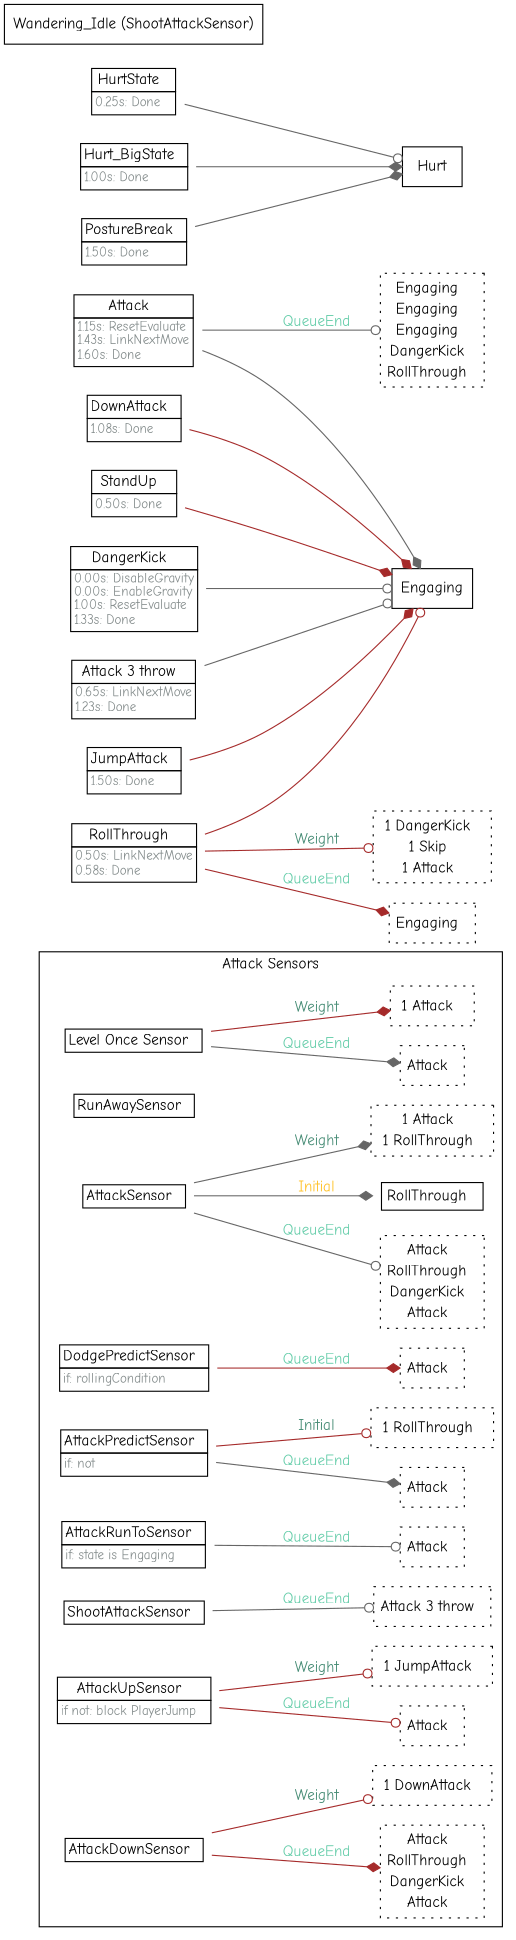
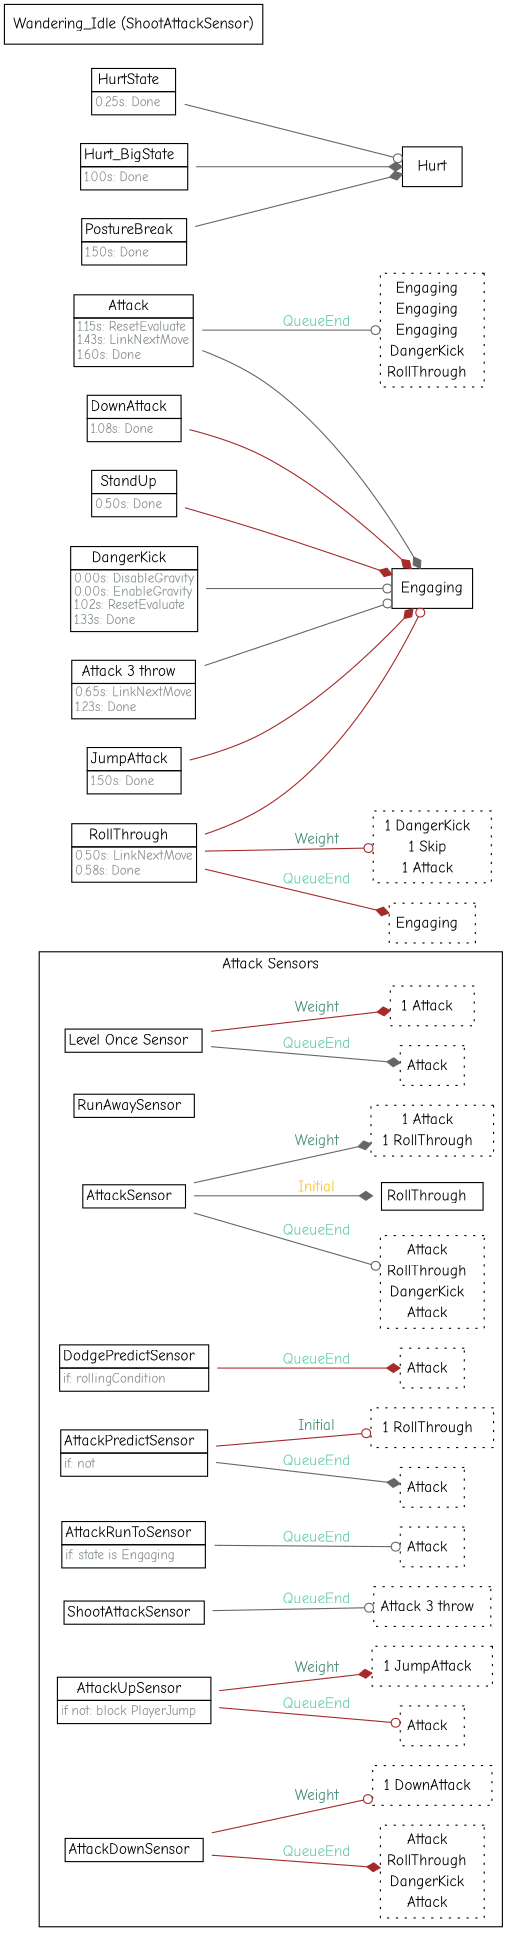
node "DangerKick": text "1.00s: ResetEvaluate" -> "1.02s: ResetEvaluate"
edge "AttackUpSensor" -> "1 JumpAttack": arrowhead odot -> diamond
